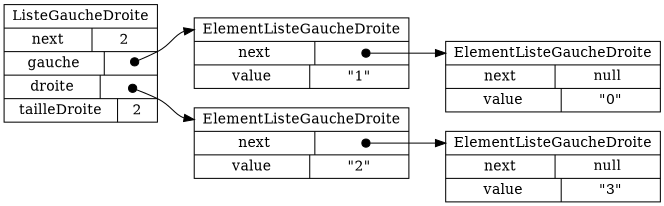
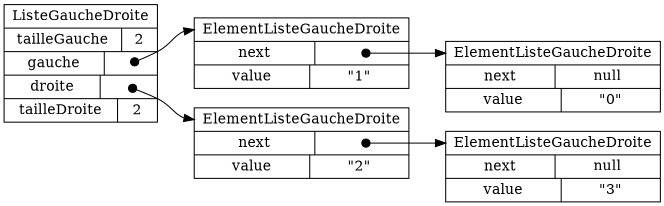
node "ListeGaucheDroite": text "next" -> "tailleGauche"
